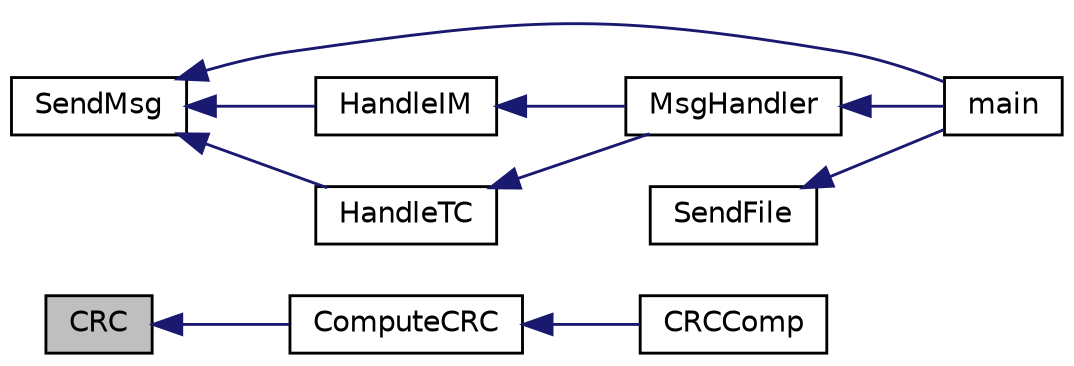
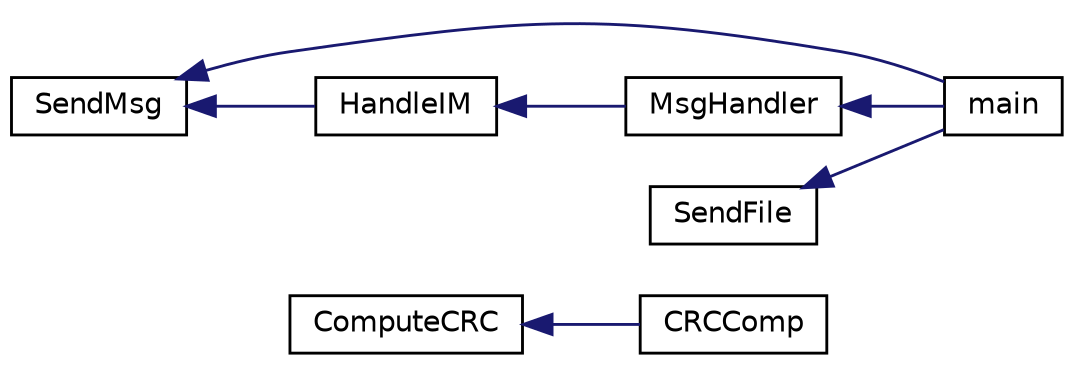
node "HandleTC": removed
node "CRC": removed
